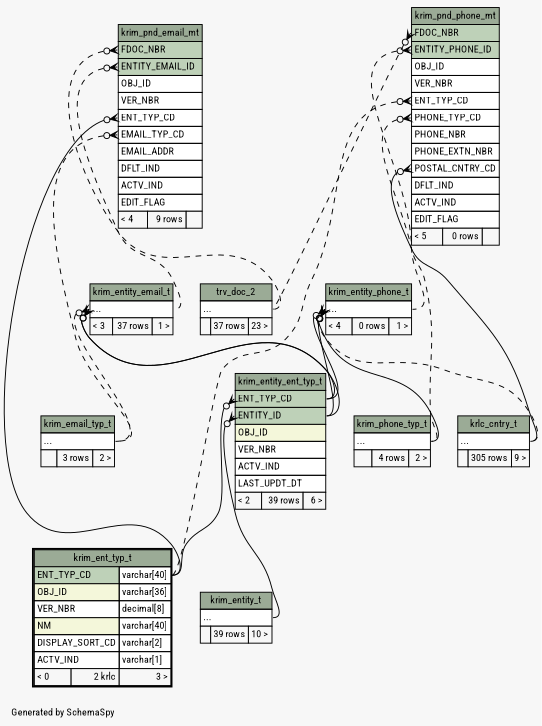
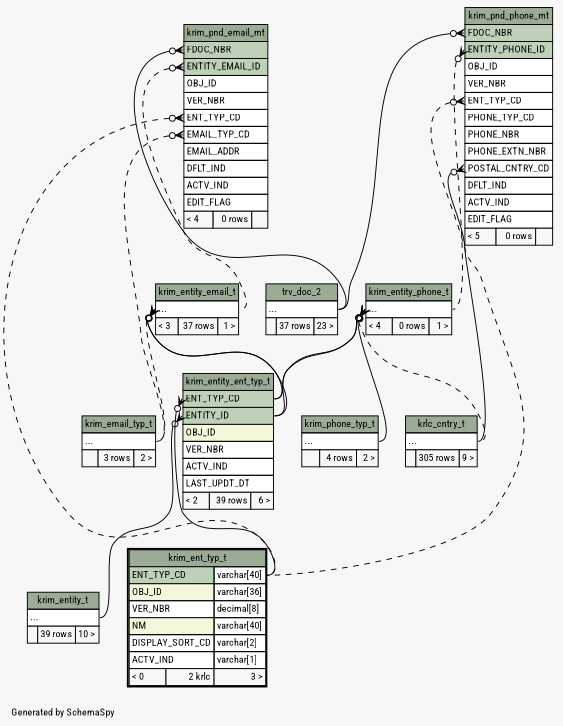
edge "trv_doc_2" -> "krim_pnd_phone_mt": style dashed -> solid
edge "trv_doc_2" -> "krim_pnd_email_mt": style dashed -> solid
node "krim_pnd_email_mt": text "9 rows" -> "0 rows"
edge "krim_phone_typ_t" -> "krim_pnd_phone_mt": removed
edge "krim_ent_typ_t" -> "krim_pnd_email_mt": style solid -> dashed
